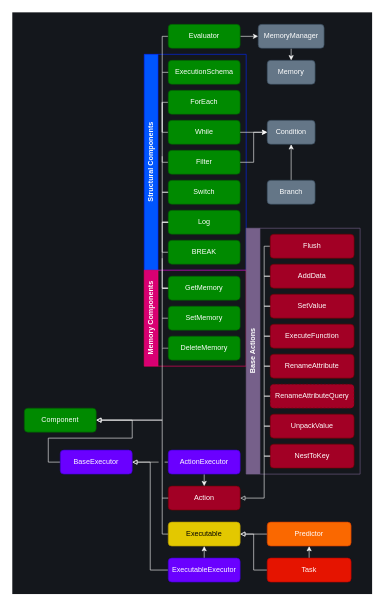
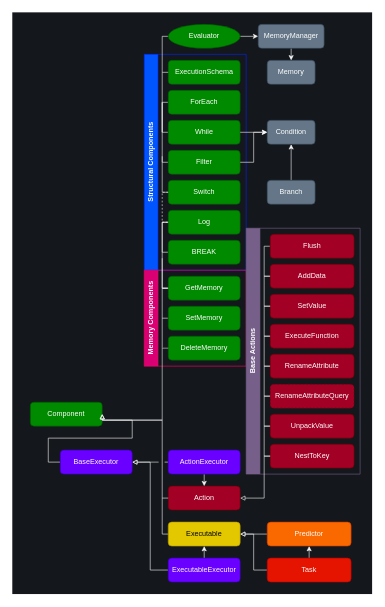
node "Evaluator": shape rounded rectangle -> ellipse
edge "Switch" -- "Log": style solid -> dashed
node "Component": moved (60, 420) -> (66, 414)
